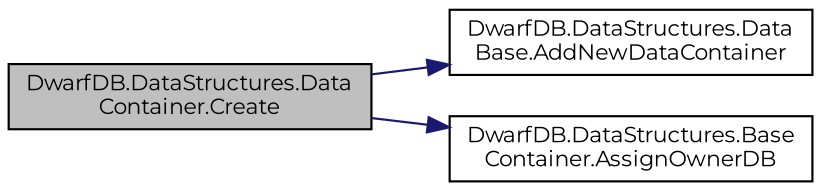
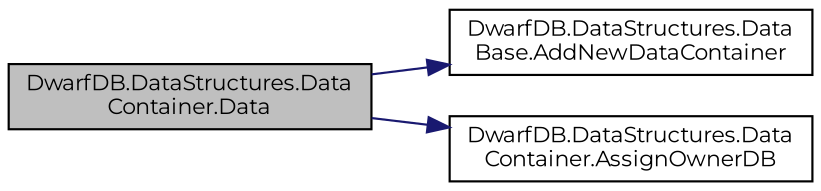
node "DwarfDB.DataStructures.Data Container.Create": label "DwarfDB.DataStructures.Data Container.Create" -> "DwarfDB.DataStructures.Data Container.Data"
node "DwarfDB.DataStructures.Base Container.AssignOwnerDB": label "DwarfDB.DataStructures.Base Container.AssignOwnerDB" -> "DwarfDB.DataStructures.Data Container.AssignOwnerDB"
